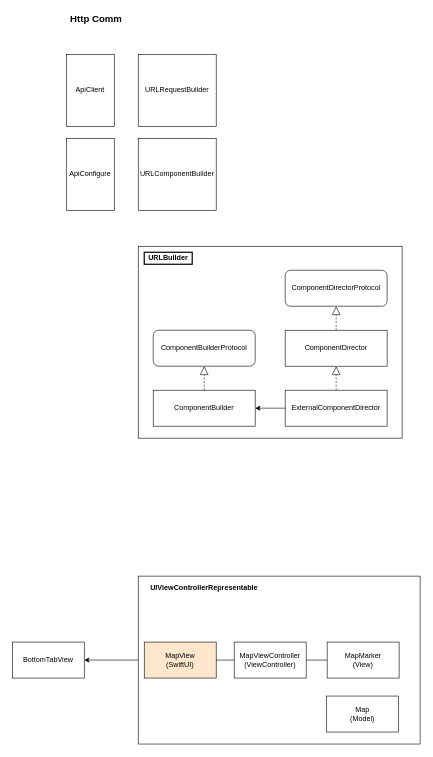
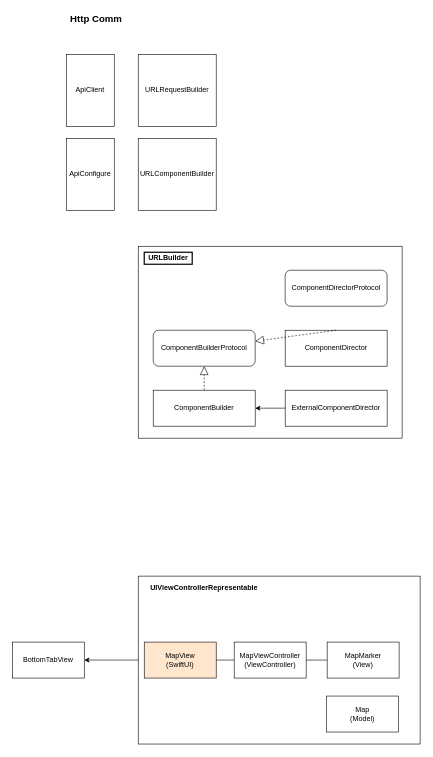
edge "ComponentDirector" -> "ComponentDirectorProtocol": now "ComponentDirector" -> "ComponentBuilderProtocol"
edge "ExternalComponentDirector" -> "ComponentDirector": removed
